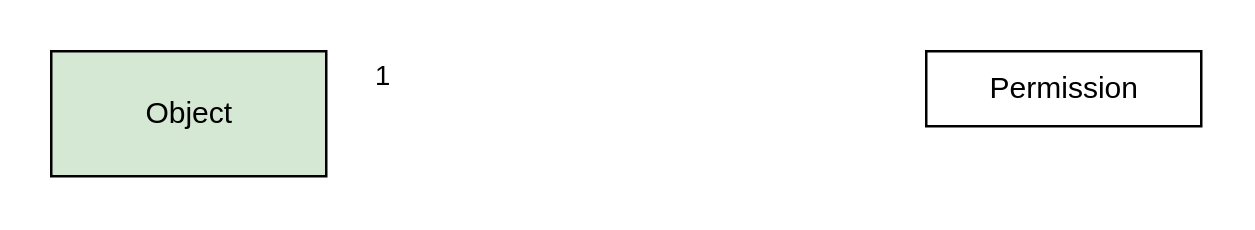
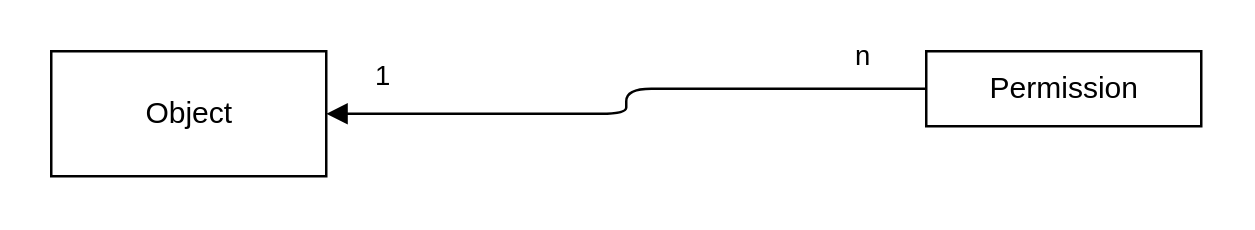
edge "Permission" -> "Object": added, label "n"
node "Object": fillcolor #d5e8d4 -> #ffffff
